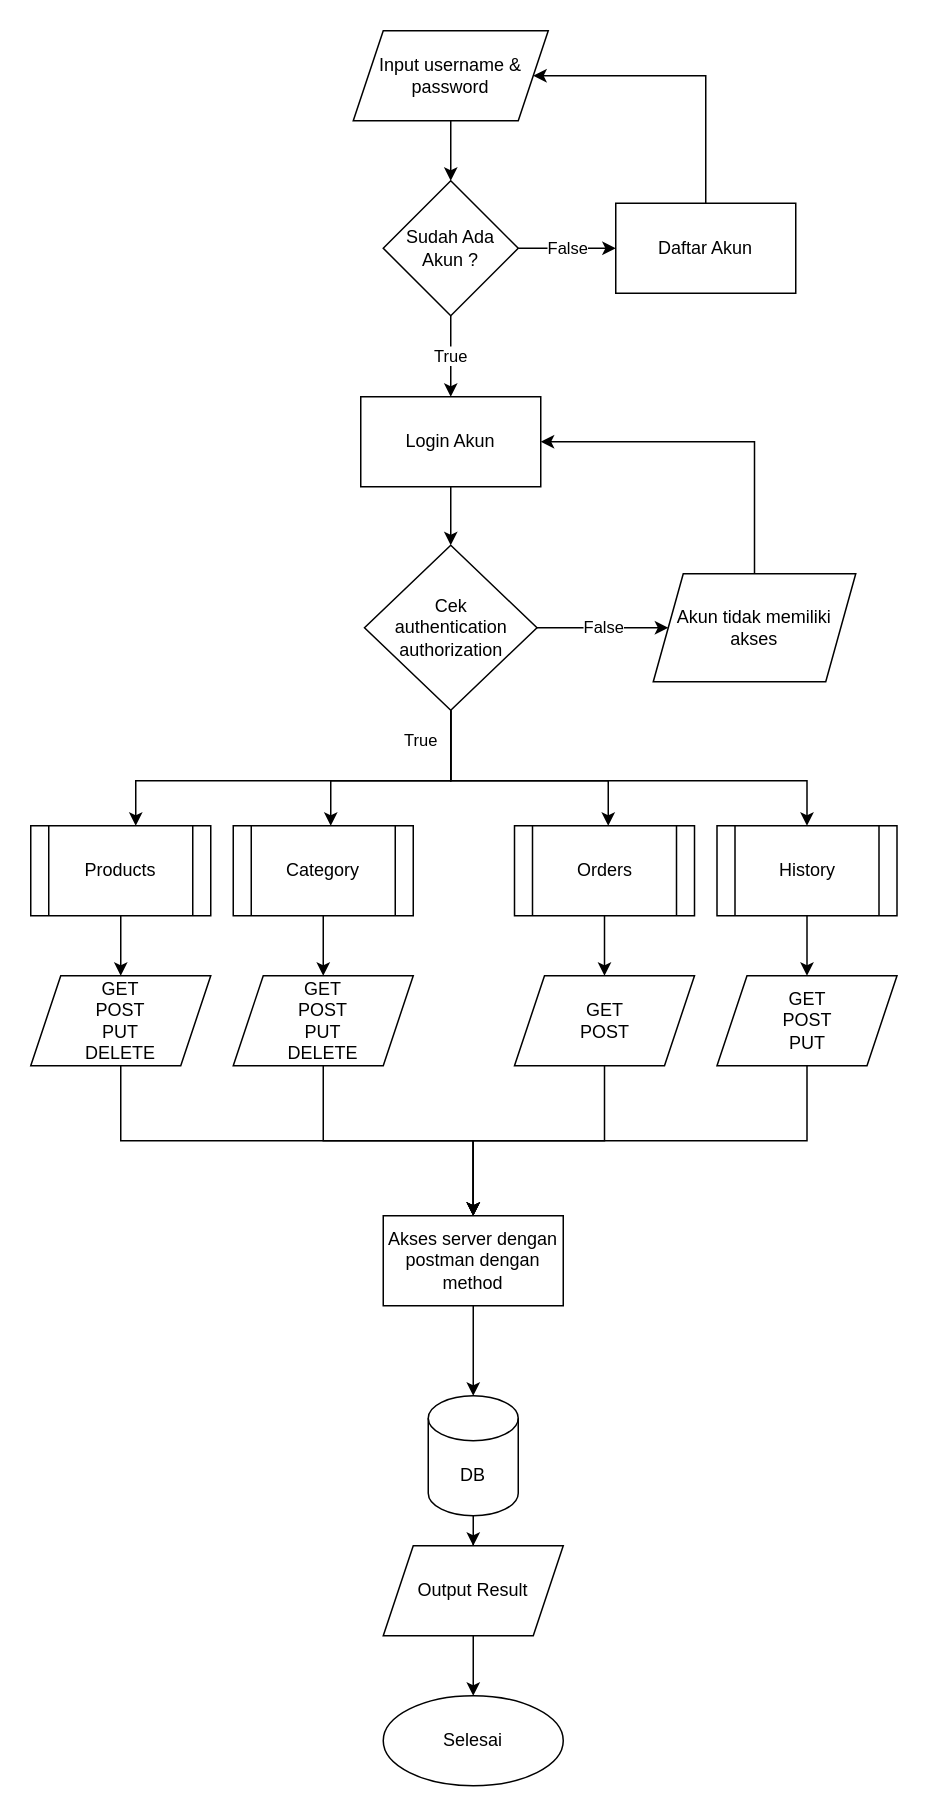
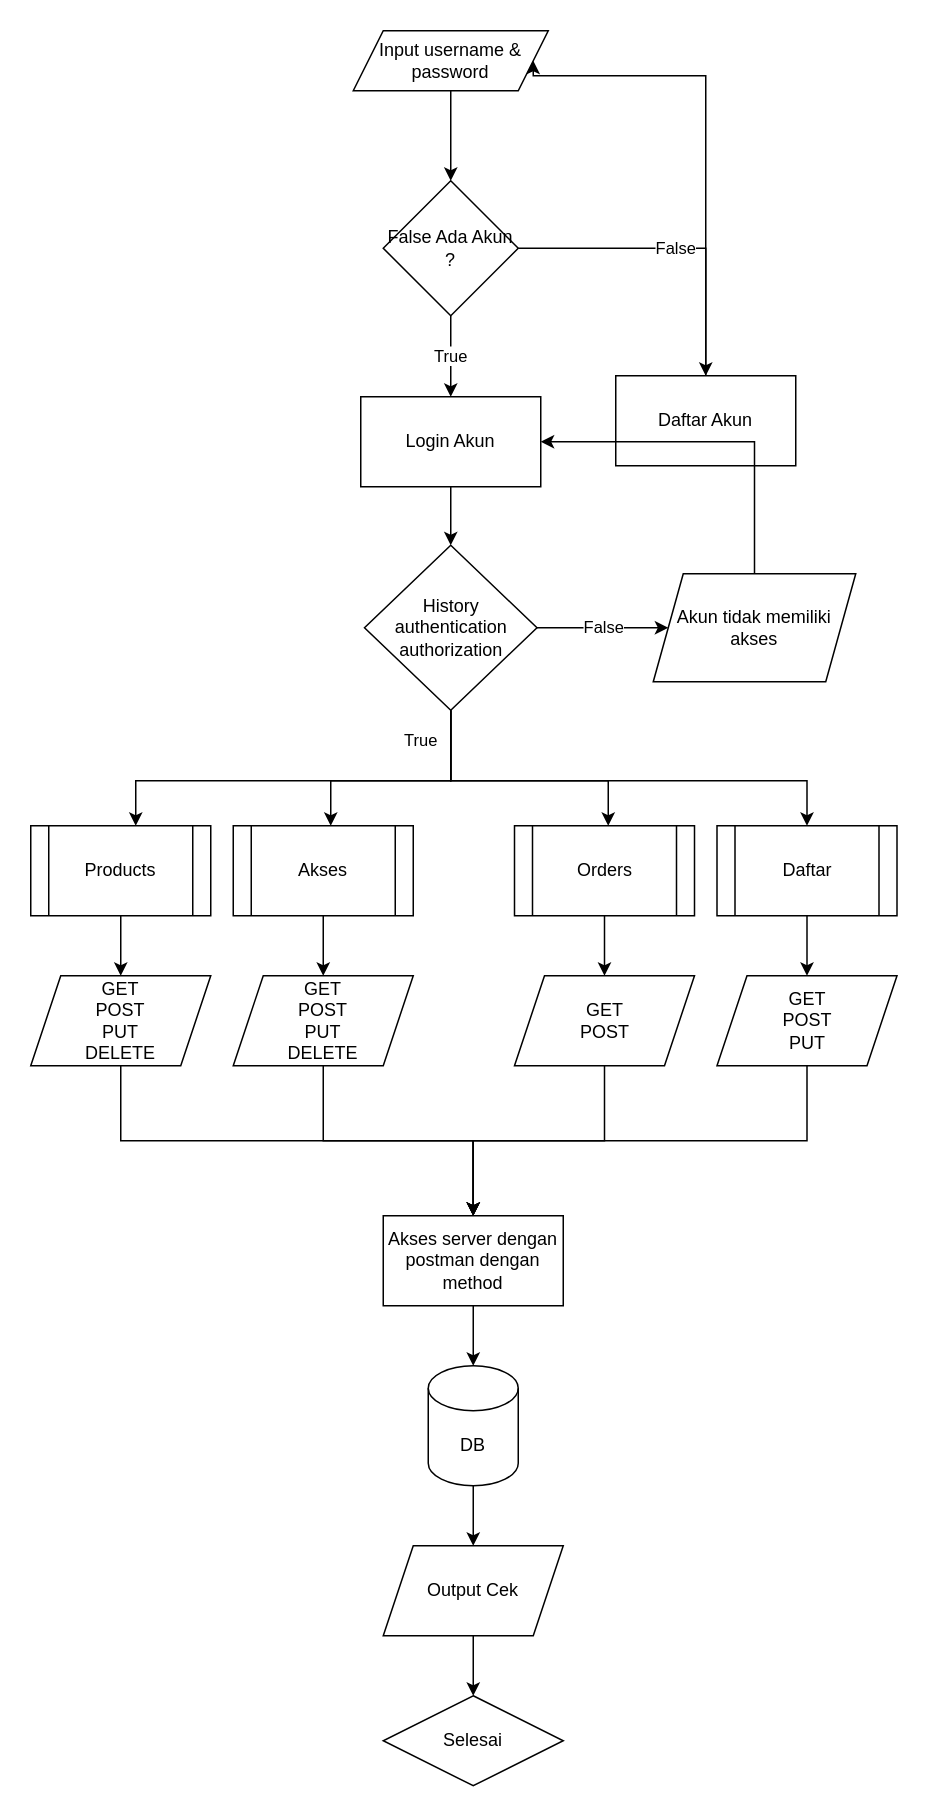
node "Input username & password": size 195x90 -> 195x60
node "Sudah Ada Akun ?": label "Sudah Ada Akun ?" -> "False Ada Akun ?"
node "Daftar Akun": moved (706, 248) -> (706, 421)
node "Cek authentication authorization": label "Cek authentication authorization" -> "History authentication authorization"
node "Category": label "Category" -> "Akses"
node "History": label "History" -> "Daftar"
node "DB": moved (473, 1456) -> (473, 1426)
node "Output Result": label "Output Result" -> "Output Cek"
node "Selesai": shape ellipse -> diamond
